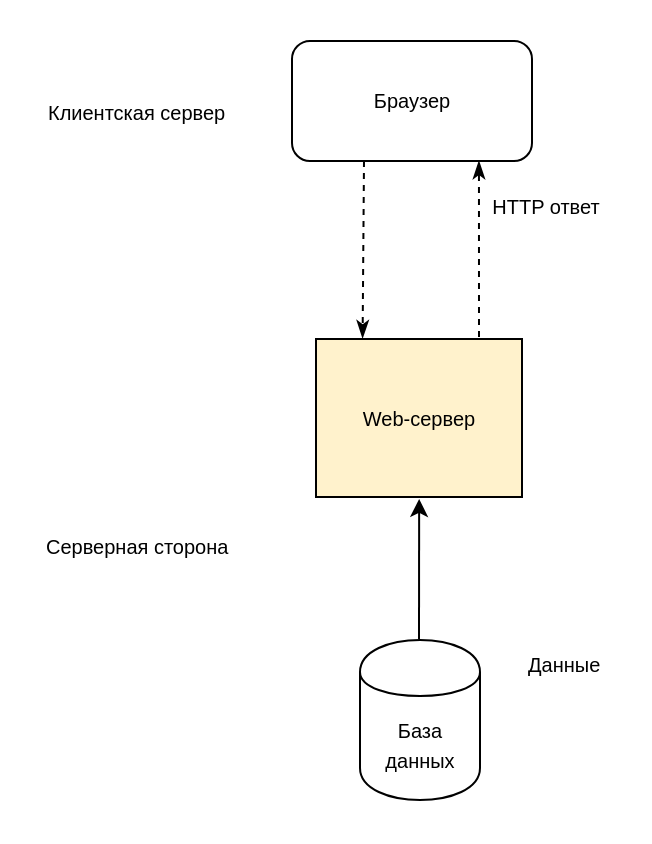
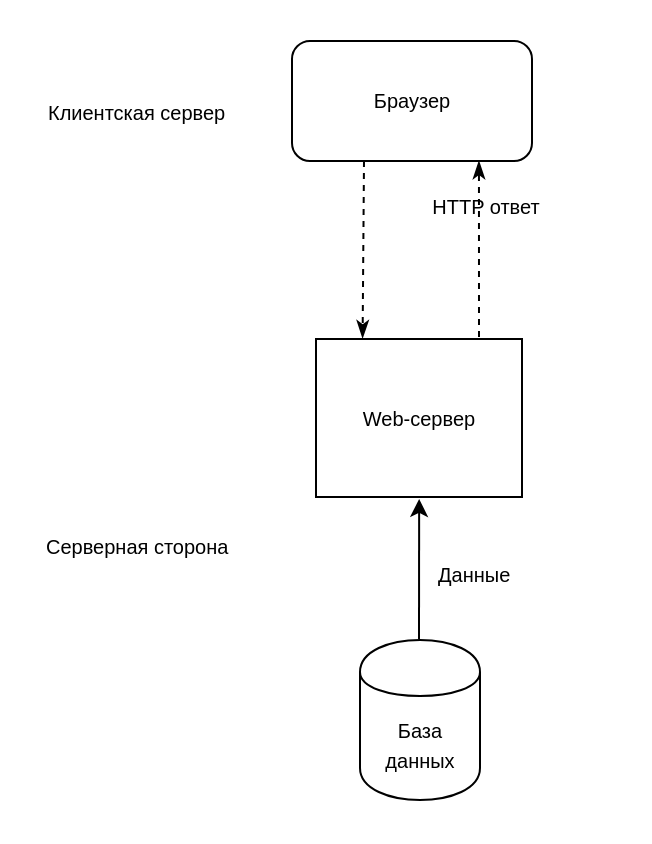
node "HTTP ответ": moved (547, 206) -> (487, 206)
node "Web-сервер": fillcolor #fff2cc -> #ffffff
node "Данные": moved (570, 659) -> (480, 569)
